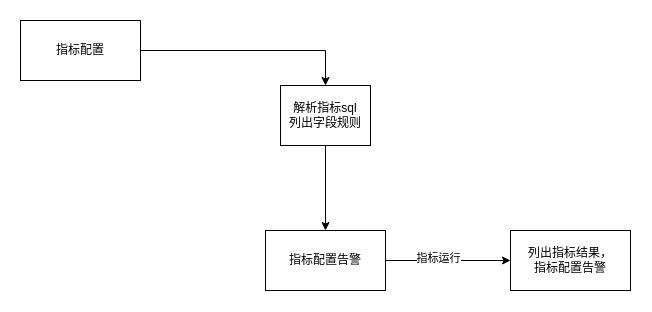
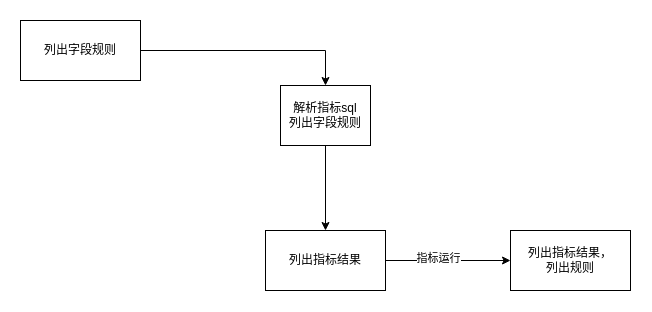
node "指标配置": label "指标配置" -> "列出字段规则"
node "指标配置告警": label "指标配置告警" -> "列出指标结果"
node "列出指标结果， 指标配置告警": label "列出指标结果， 指标配置告警" -> "列出指标结果， 列出规则"
